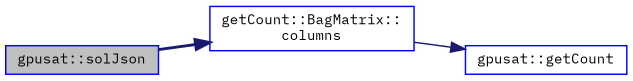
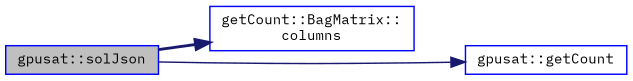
edge "getCount::BagMatrix:: columns" -> "gpusat::getCount": now "gpusat::solJson" -> "gpusat::getCount"
